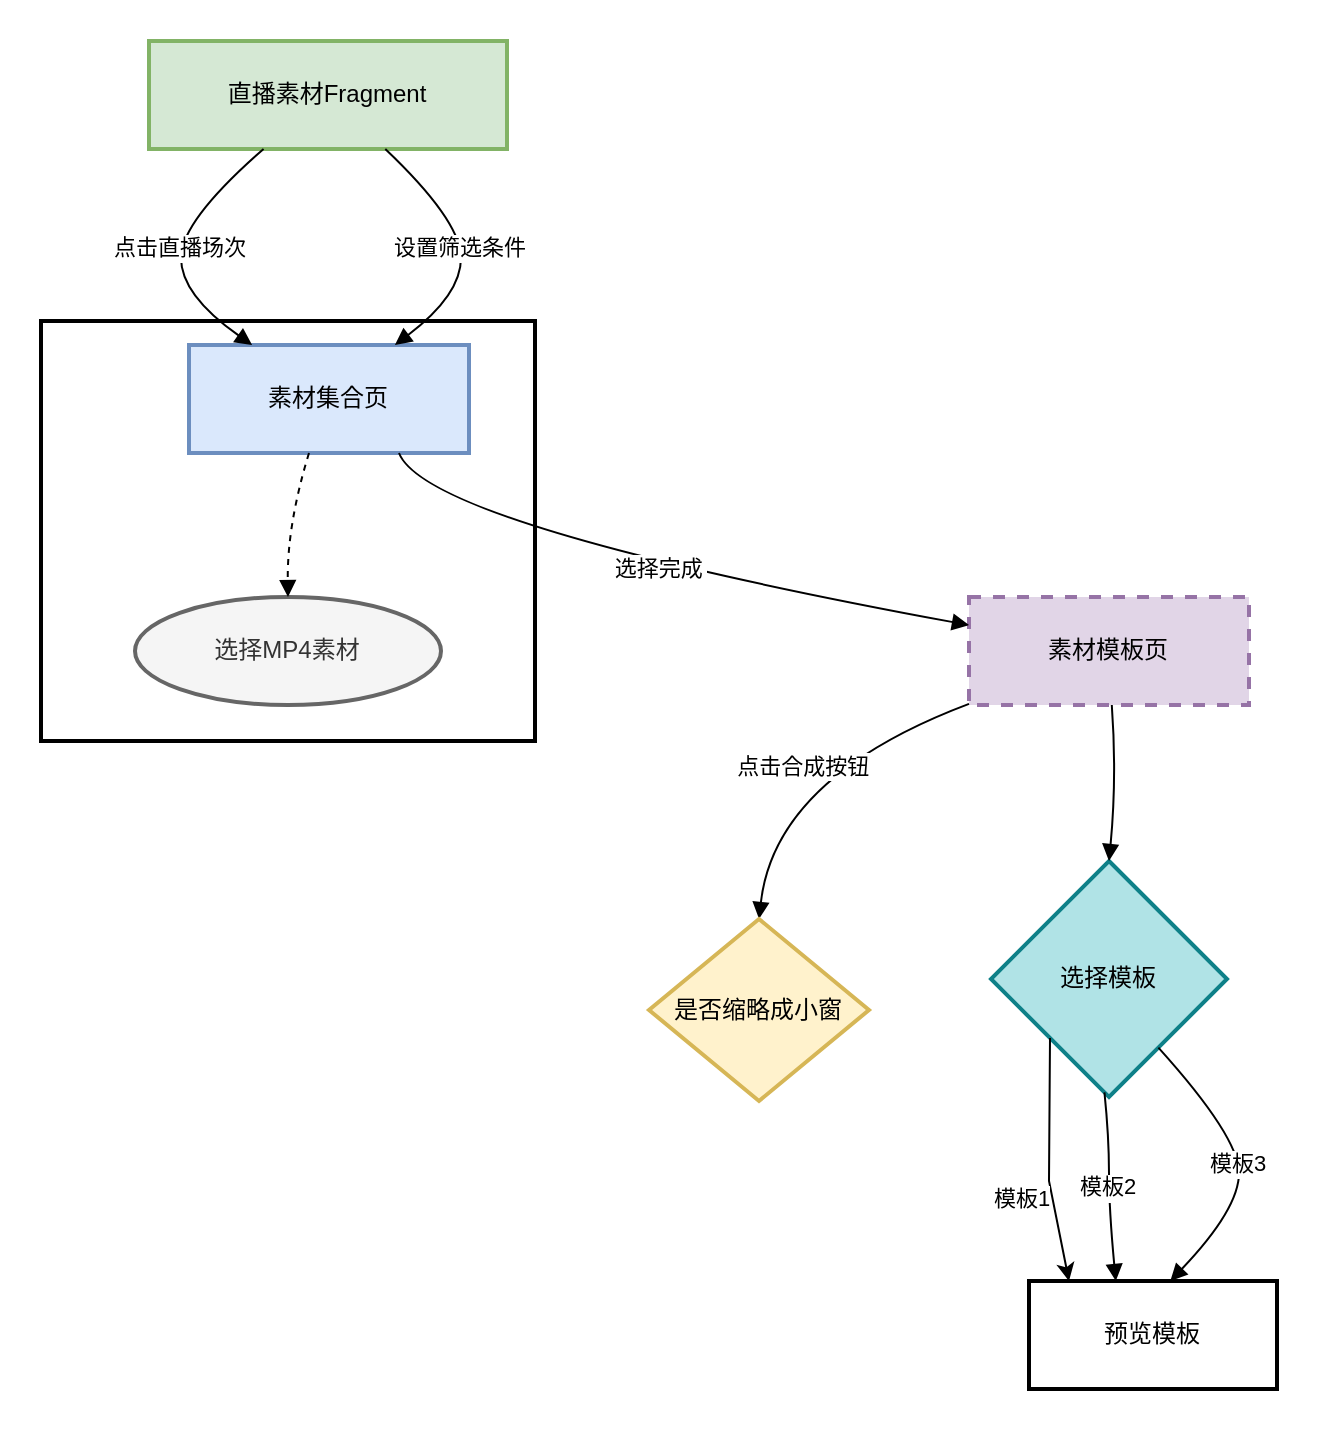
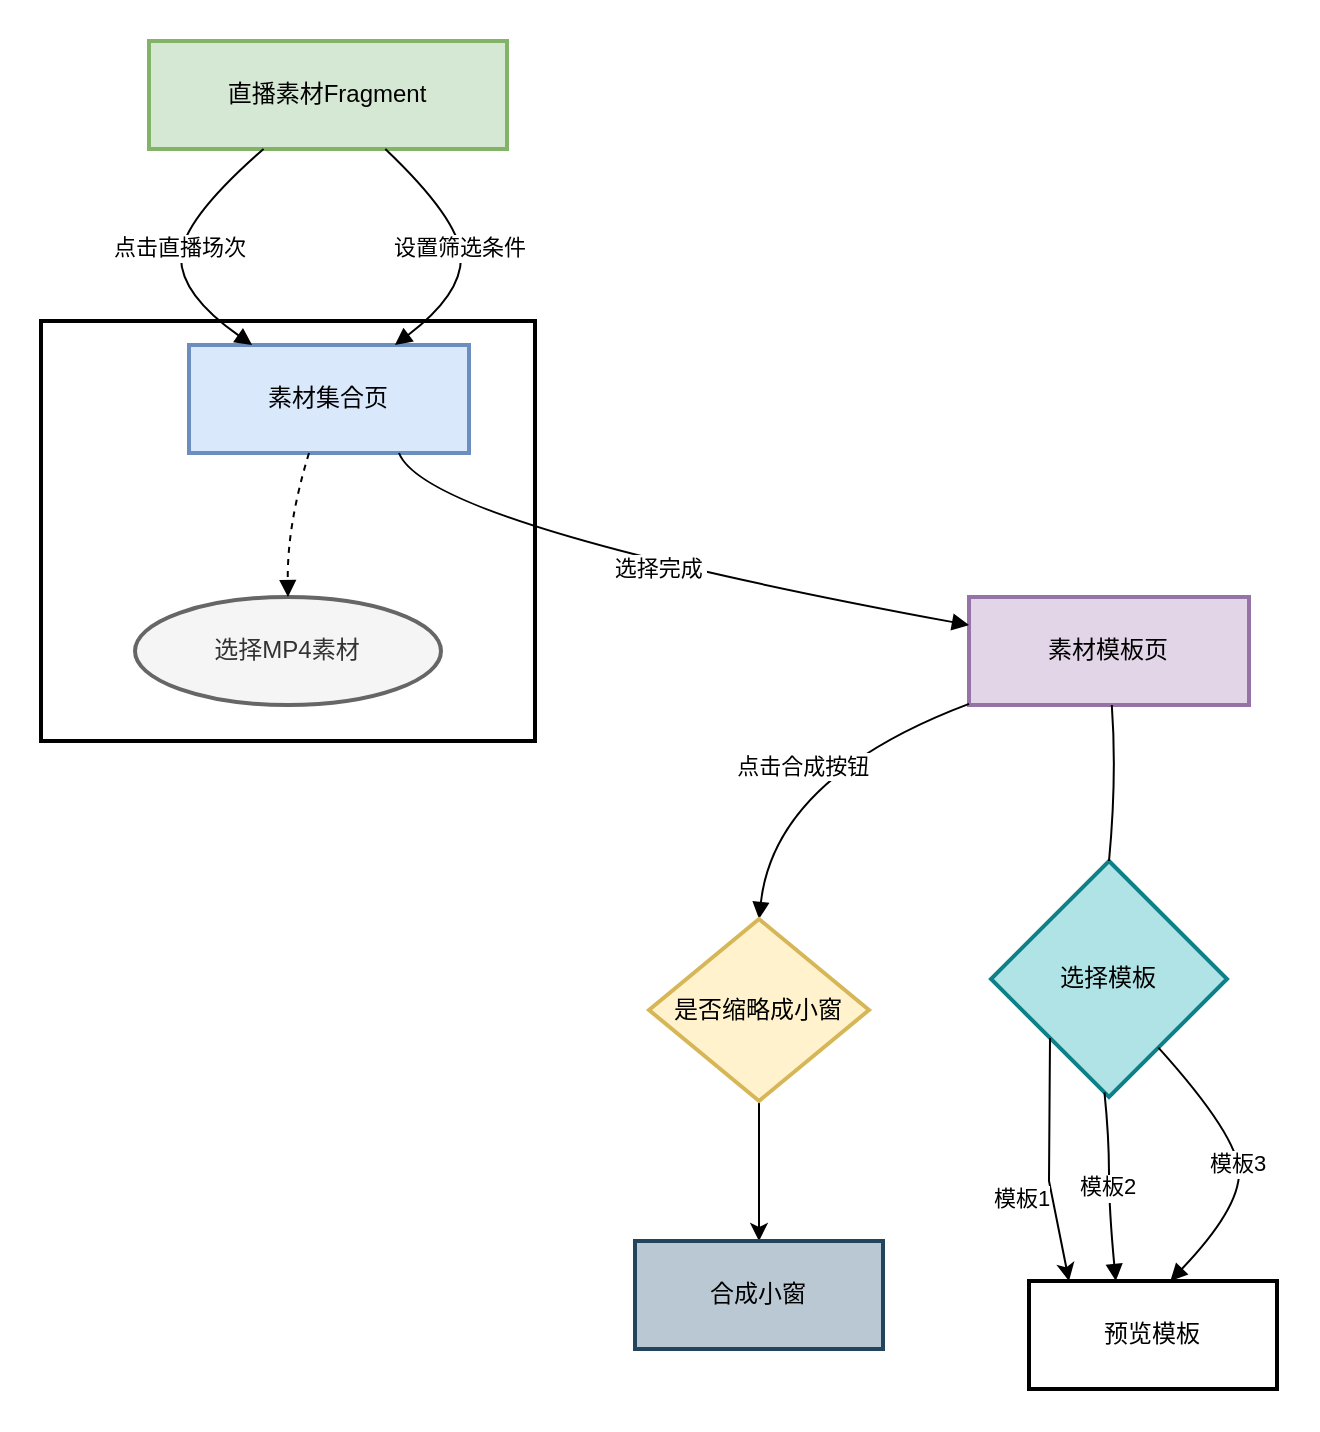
node "素材模板页": style dashed -> solid
edge "素材模板页" -> "选择模板": arrowhead block -> none
edge "是否缩略成小窗" -> "合成小窗": added
node "合成小窗": added
